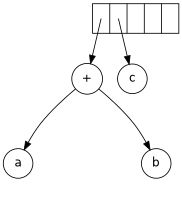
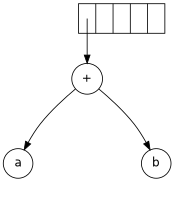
node "c": removed
